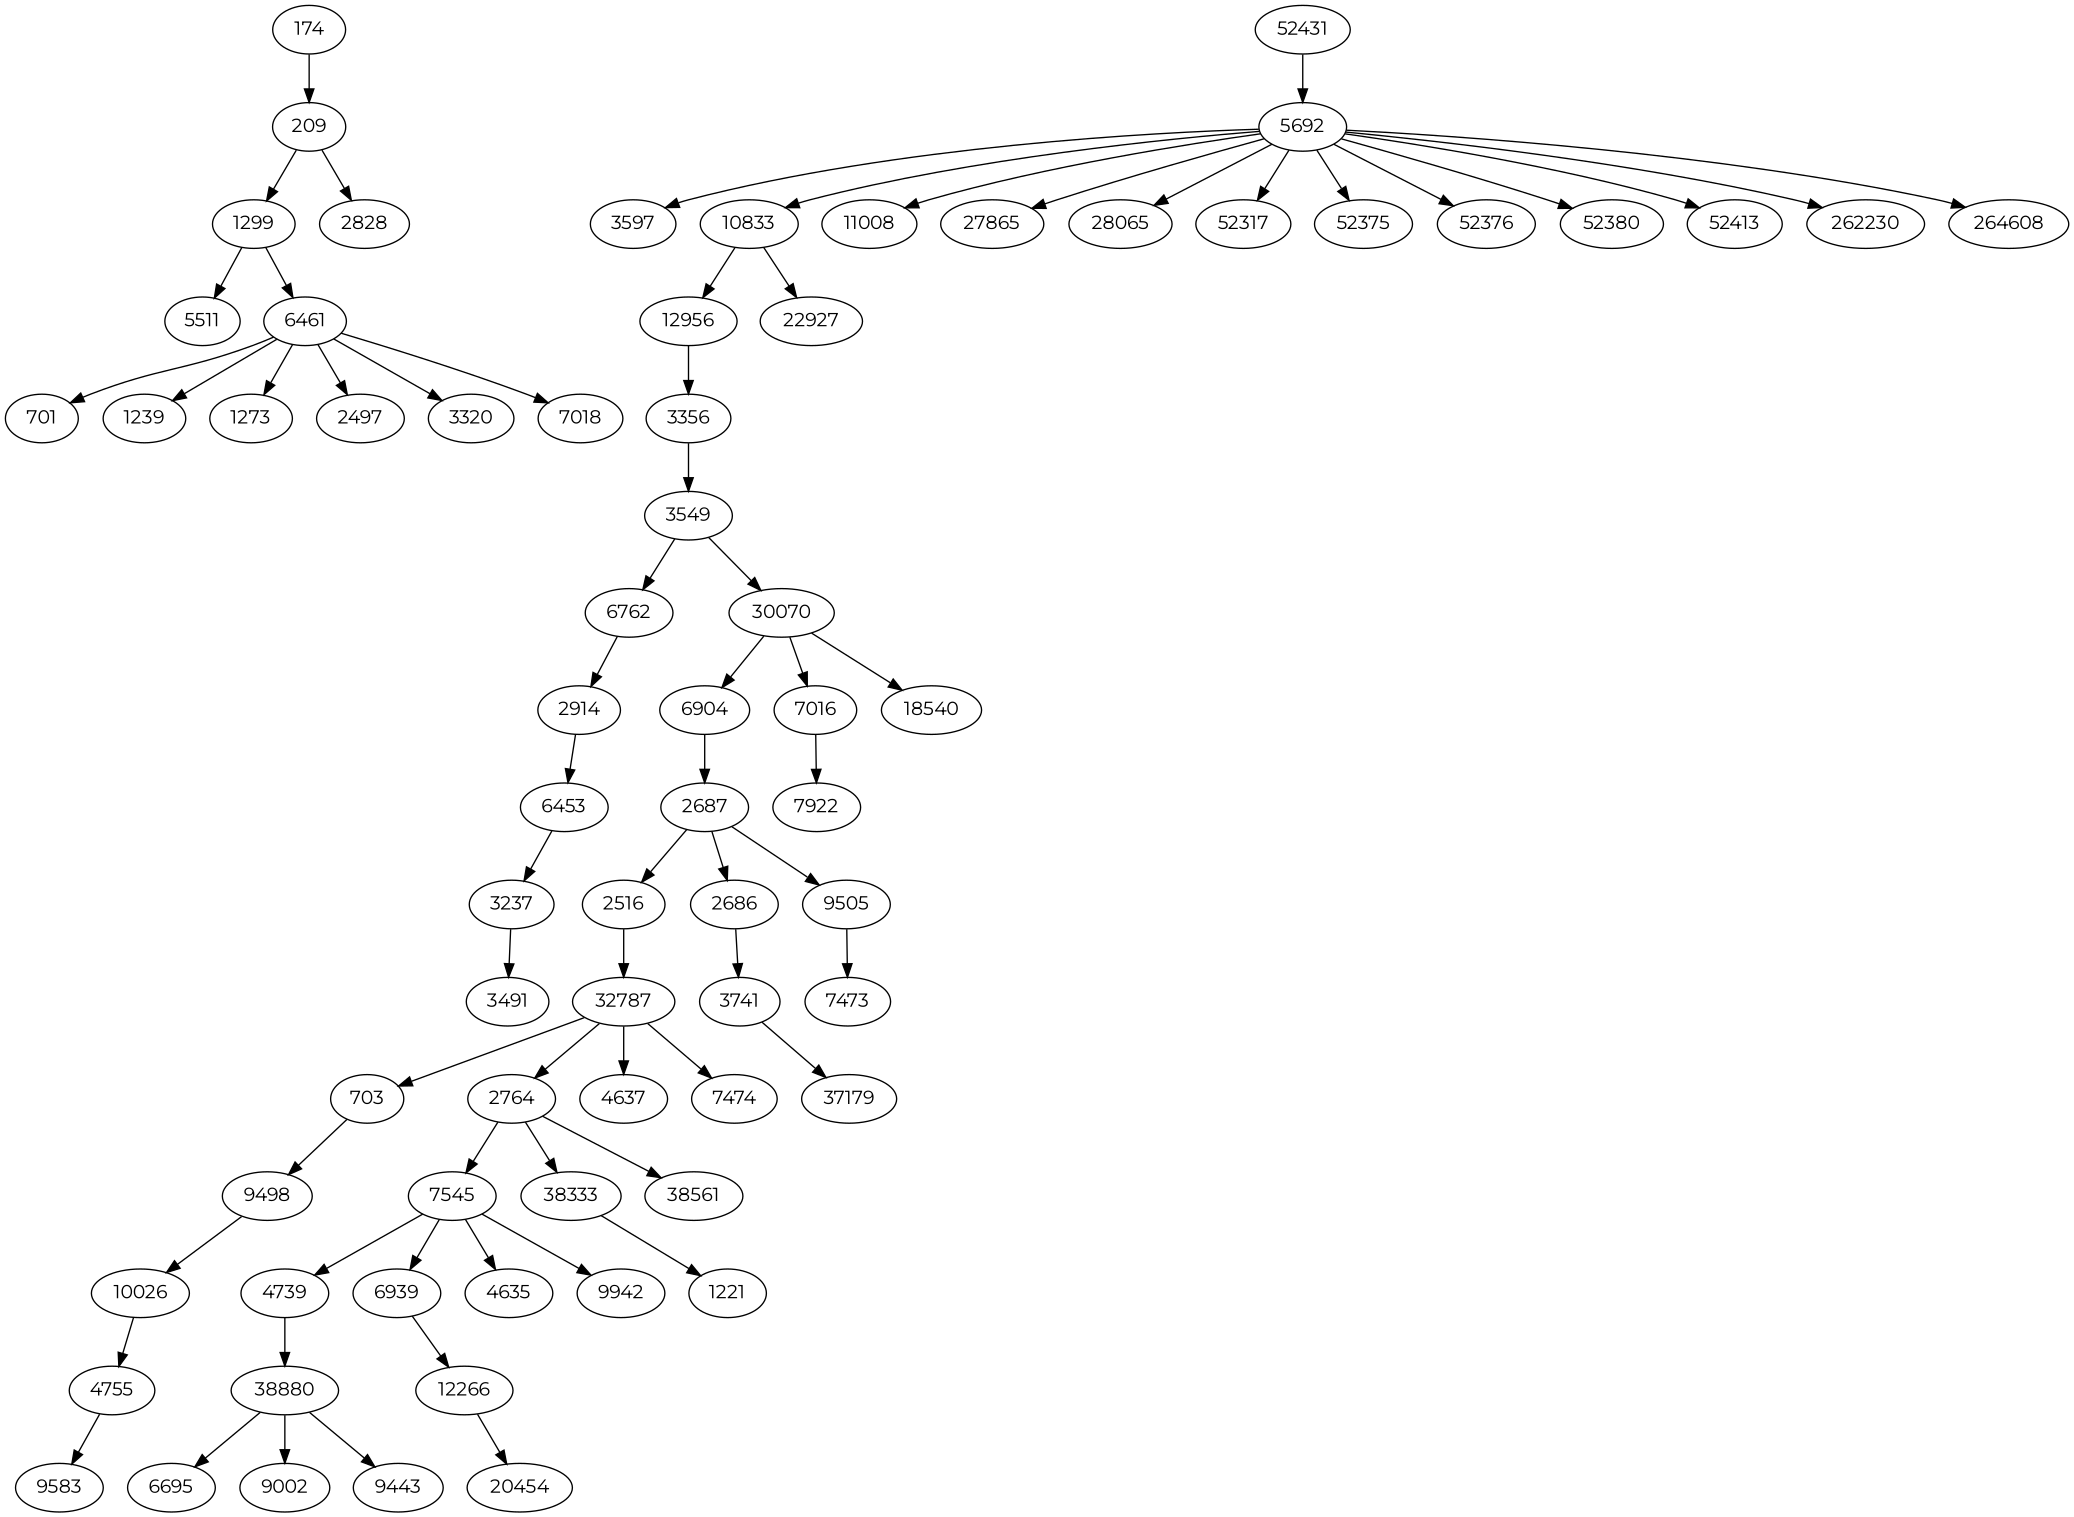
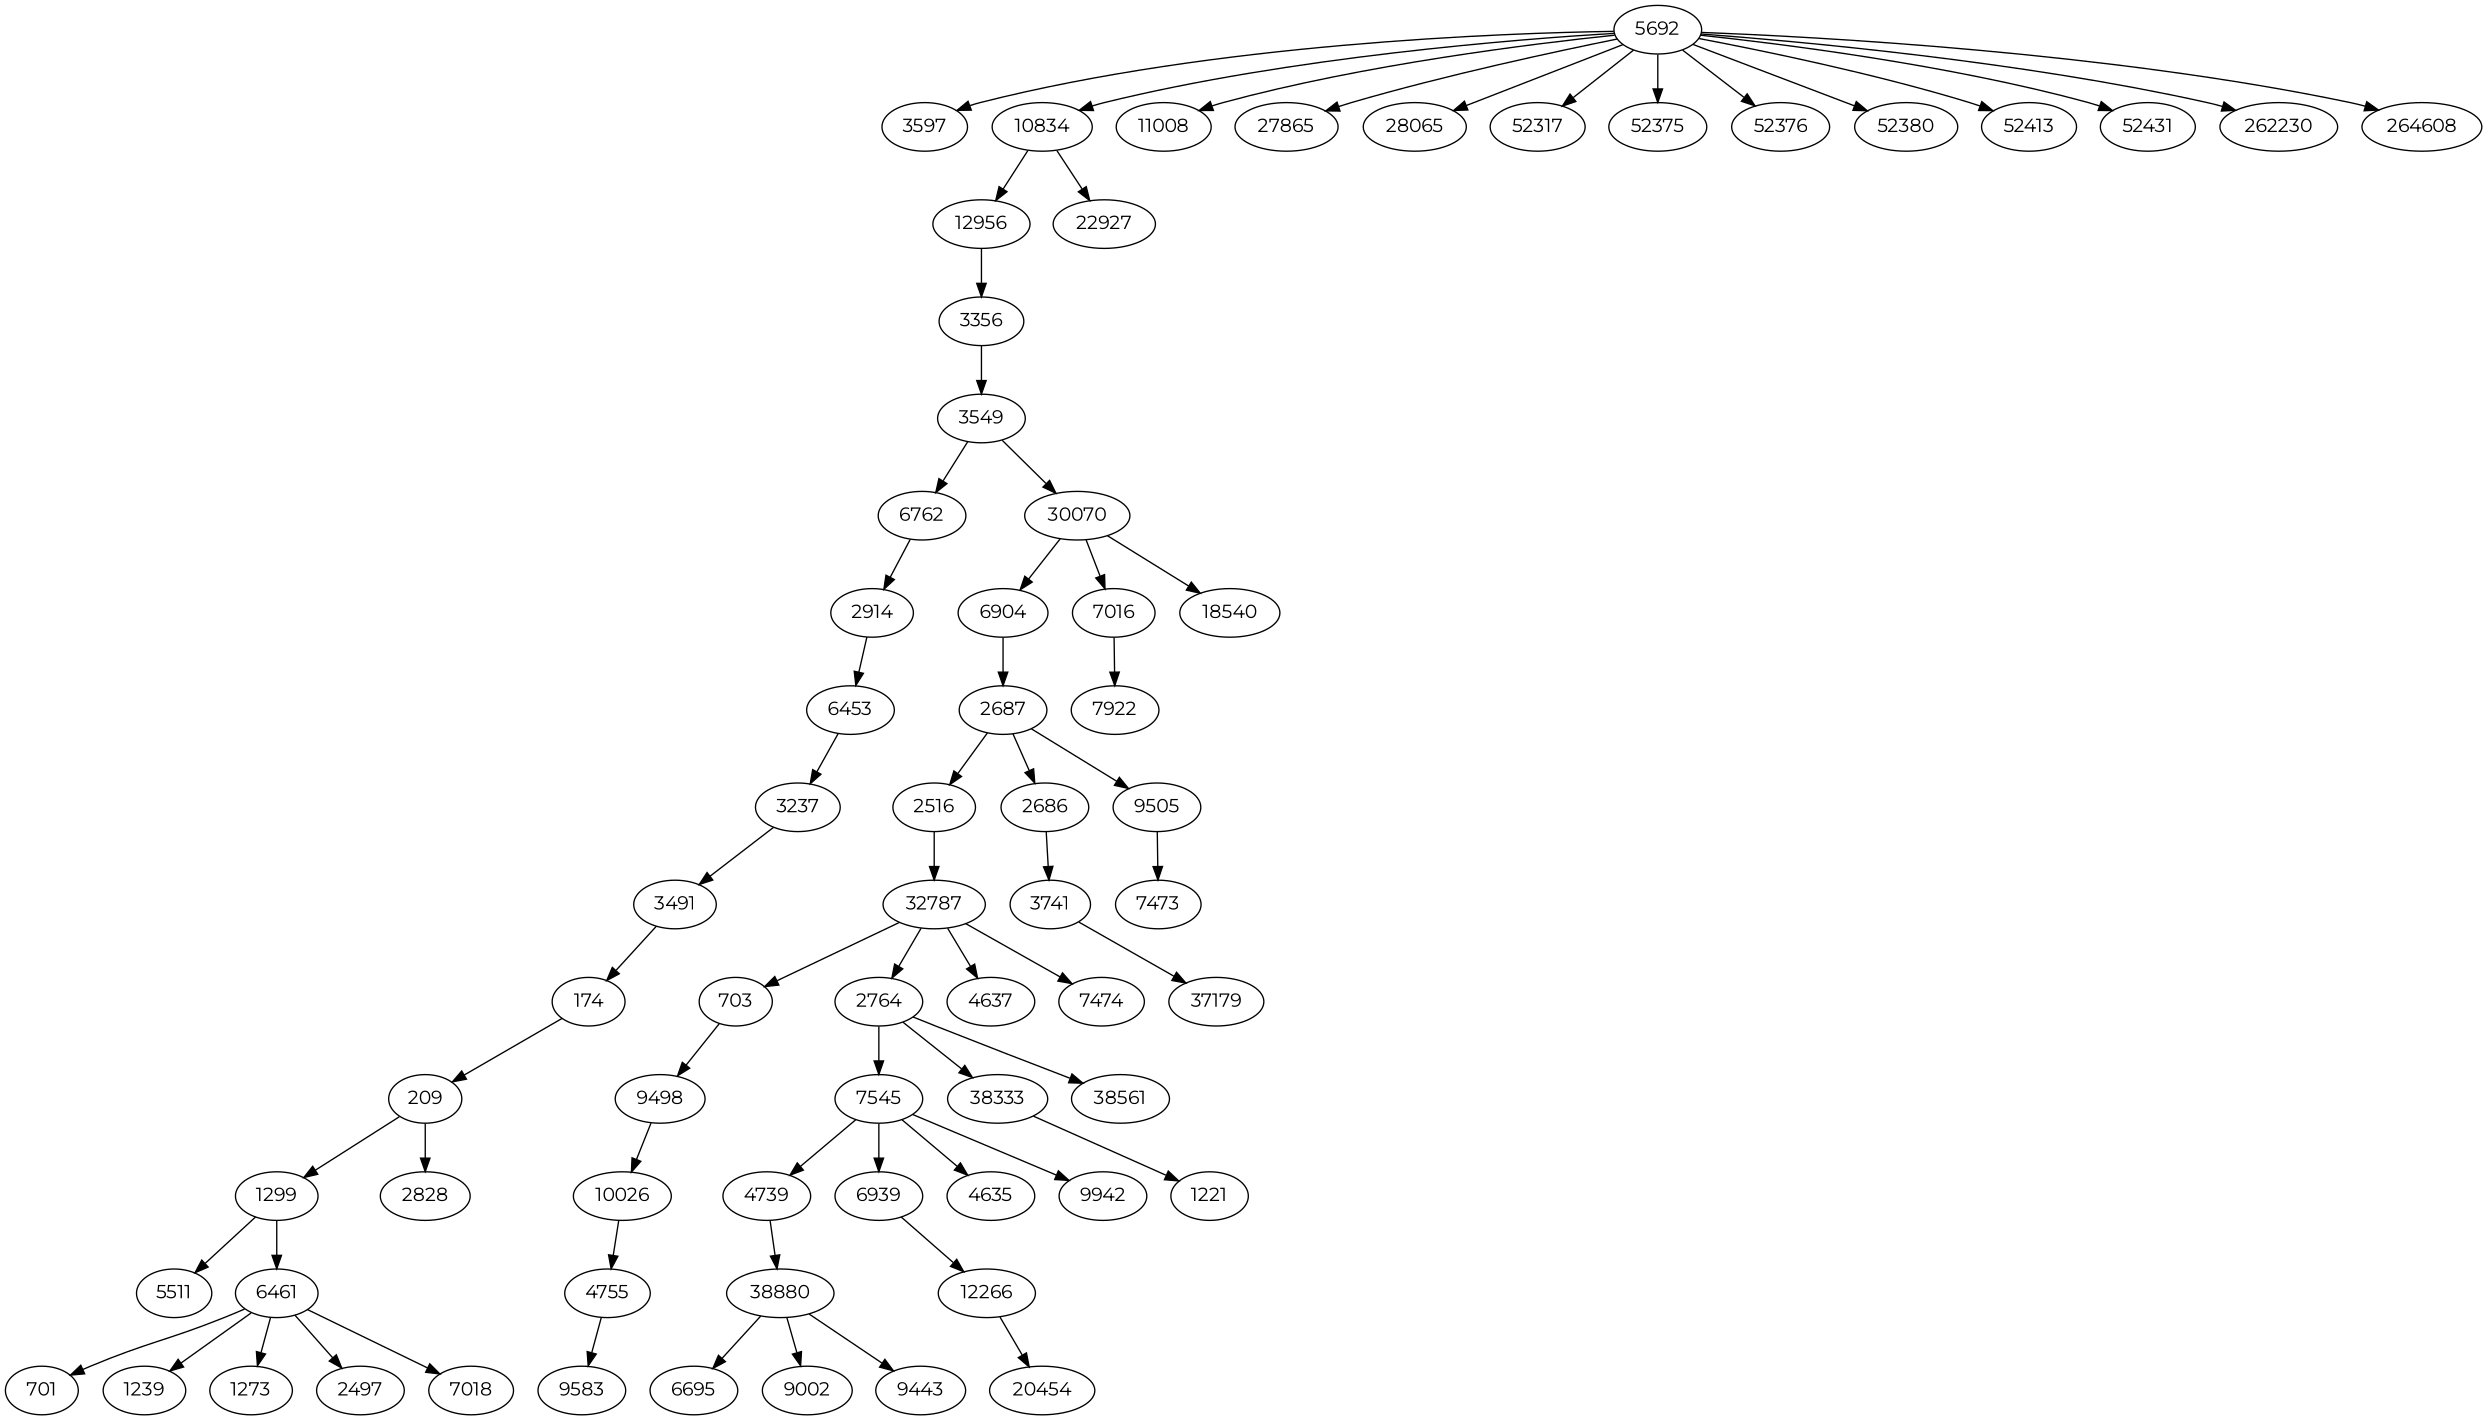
edge "52431" -> "5692": reversed
node "10833": label "10833" -> "10834"
node "3320": removed
edge "3491" -> "174": added
